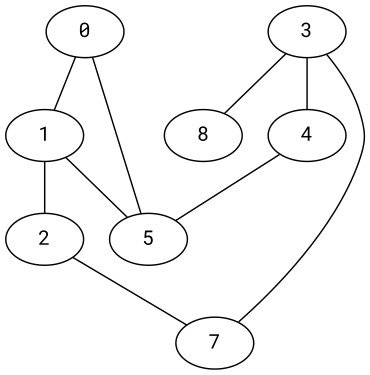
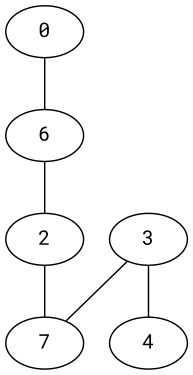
node "1": label "1" -> "6"
node "8": removed
node "5": removed
